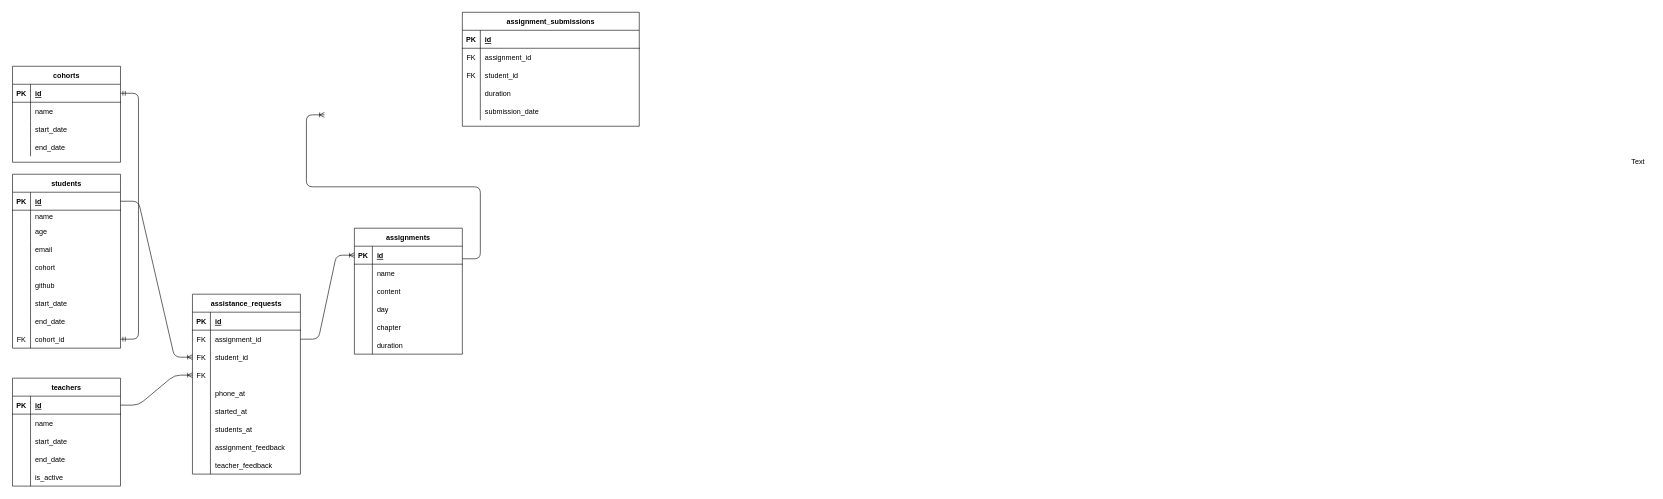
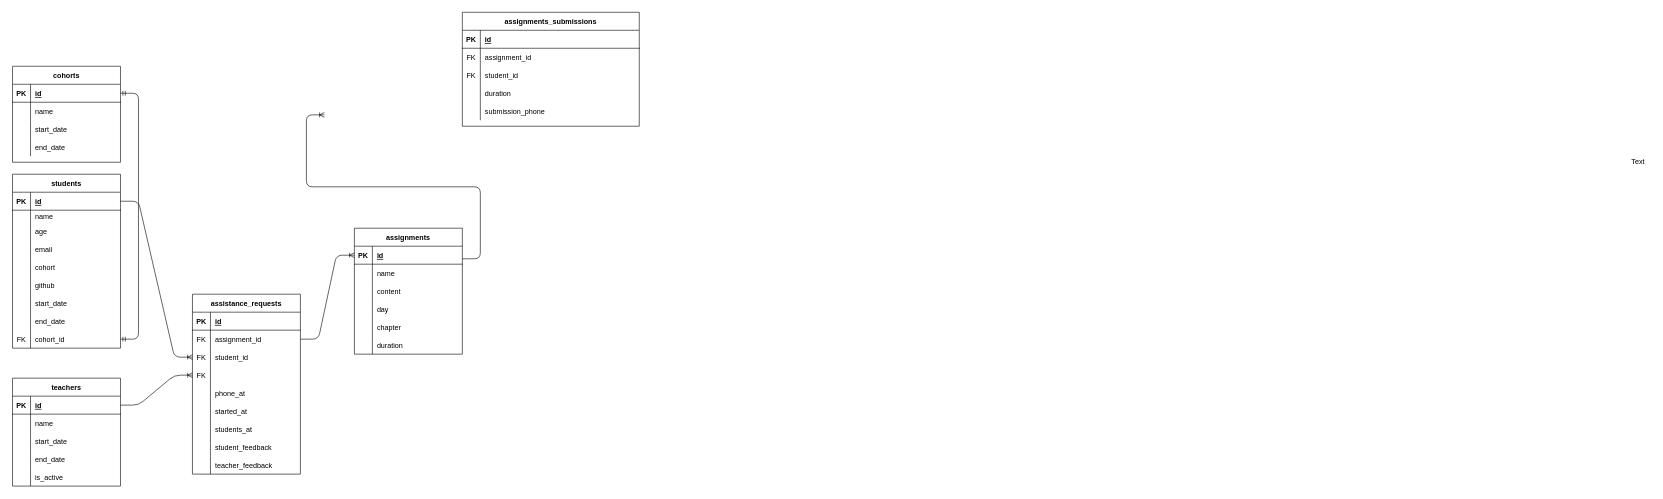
node "assignment_submissions": label "assignment_submissions" -> "assignments_submissions"
node "submission_date": label "submission_date" -> "submission_phone"
node "assignment_feedback": label "assignment_feedback" -> "student_feedback"
